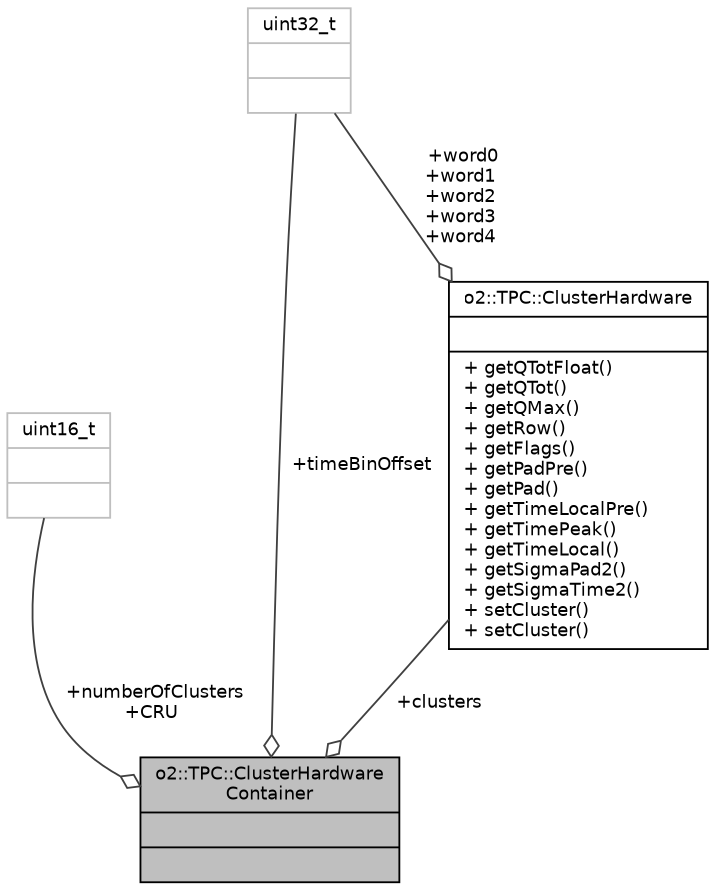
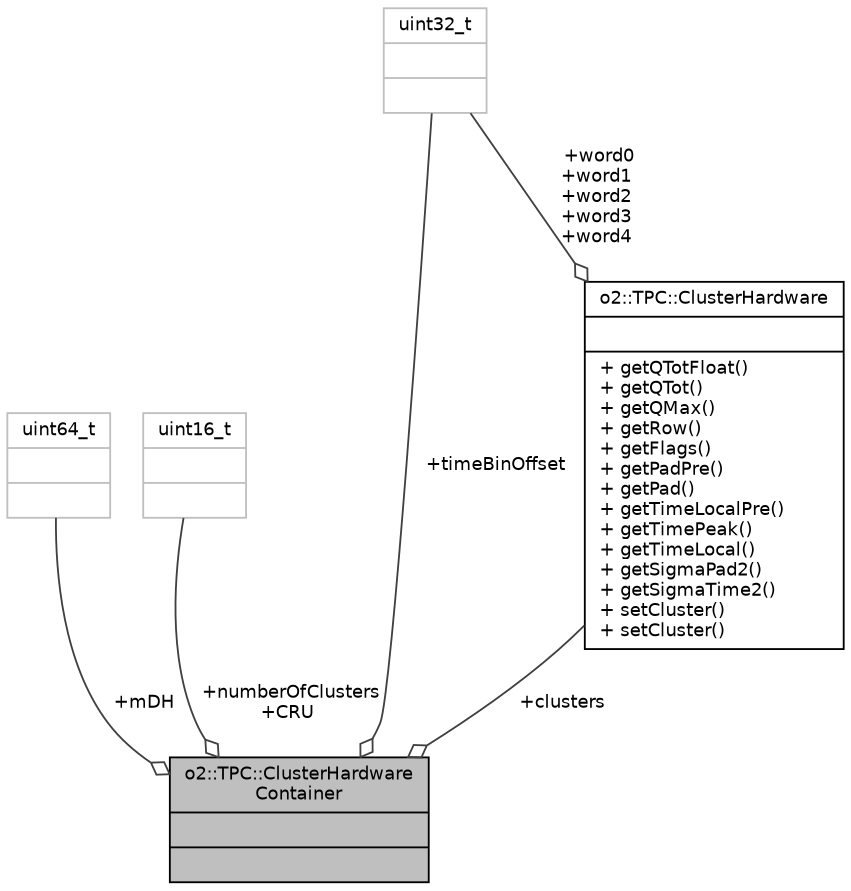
node "uint64_t": added
